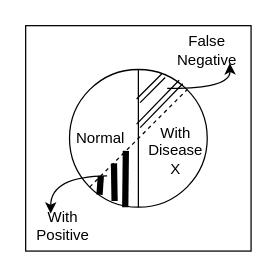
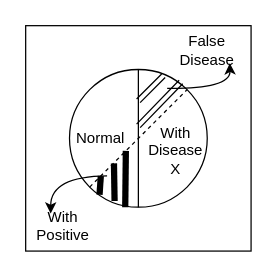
node "False Negative": label "False Negative" -> "False Disease"
